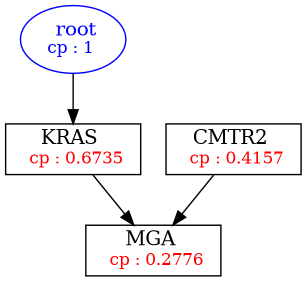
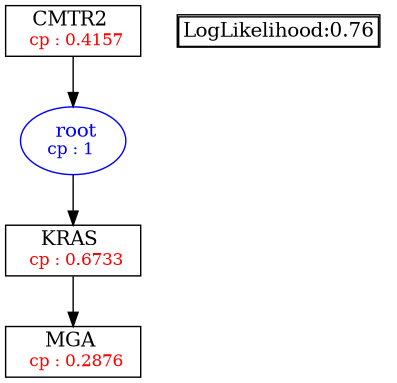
node "LogLikelihood:0.76": added
node "KRAS": text "cp : 0.6735" -> "cp : 0.6733"
edge "CMTR2" -> "MGA": now "CMTR2" -> "root"
node "MGA": text "cp : 0.2776" -> "cp : 0.2876"
